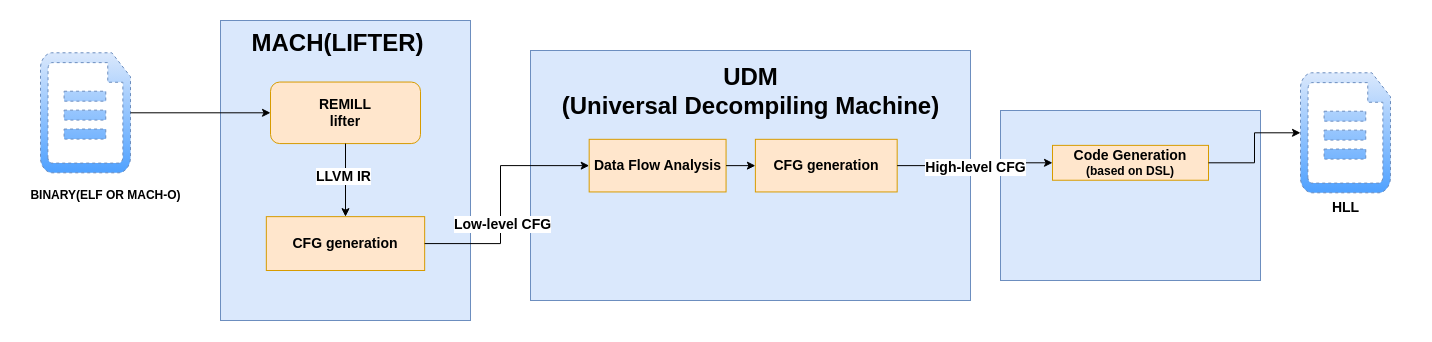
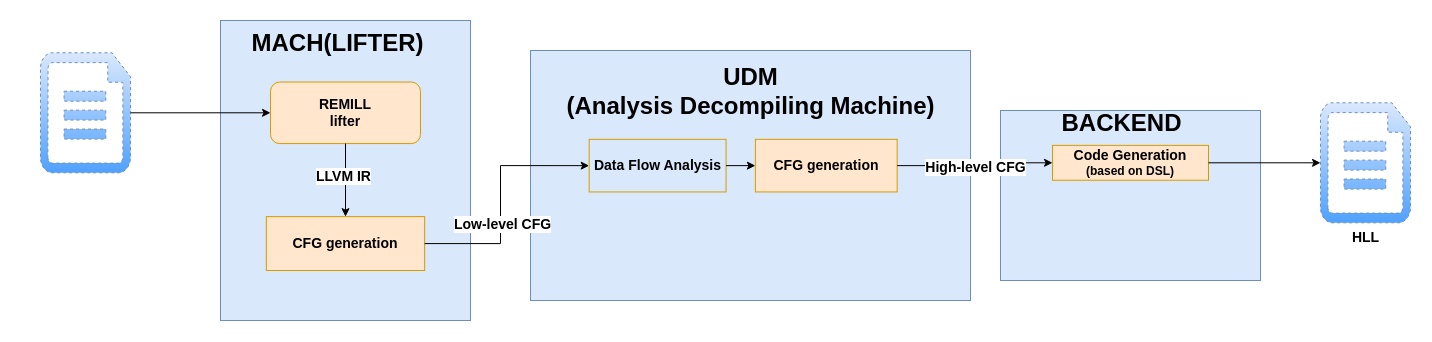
node "UDM (Universal Decompiling Machine)": label "UDM (Universal Decompiling Machine)" -> "UDM (Analysis Decompiling Machine)"
node "BACKEND": added
node "HLL": moved (1346, 133) -> (1366, 163)
node "Data Flow Analysis": fillcolor #ffe6cc -> #dae8fc
node "BINARY(ELF OR MACH-O)": removed
